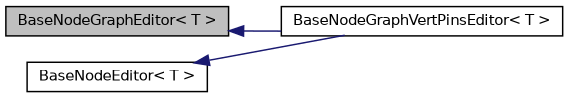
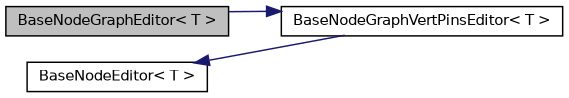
edge "BaseNodeGraphVertPinsEditor< T >" -> "BaseNodeGraphEditor< T >": reversed
